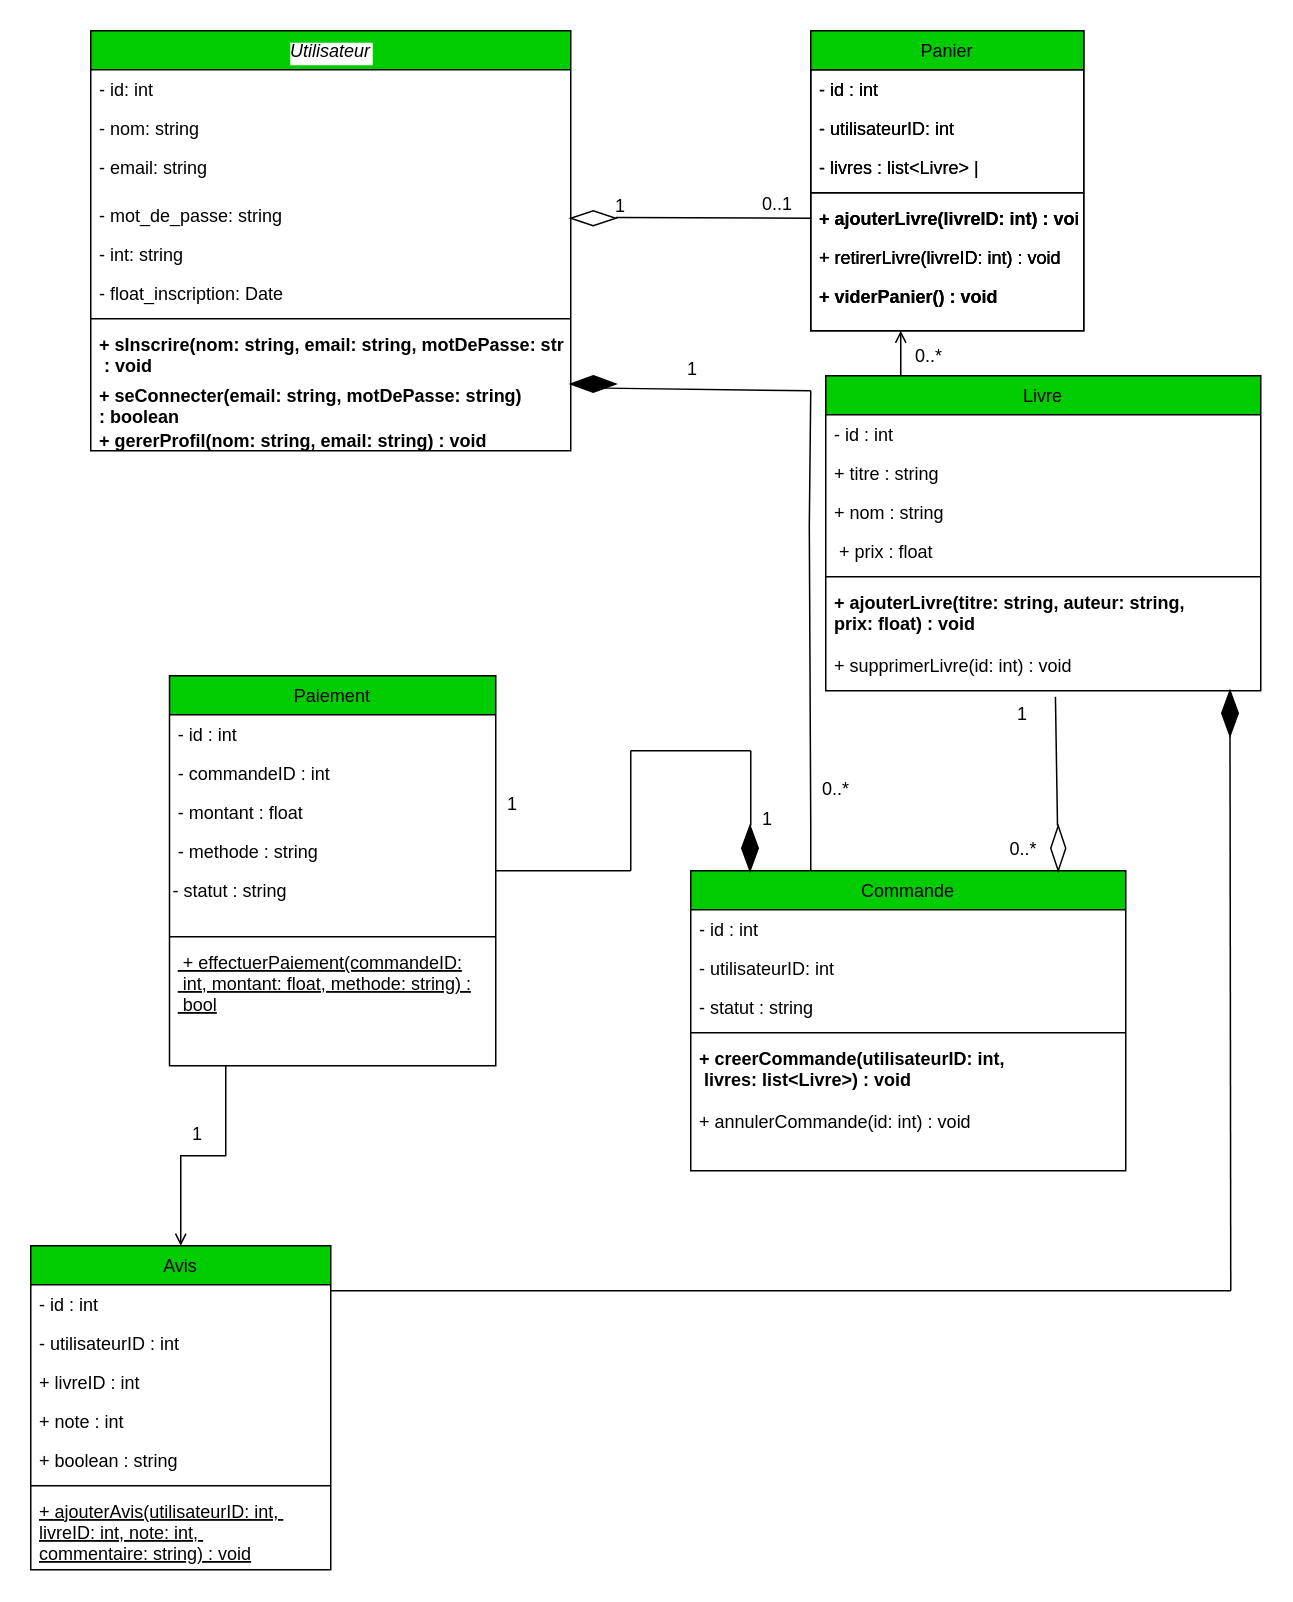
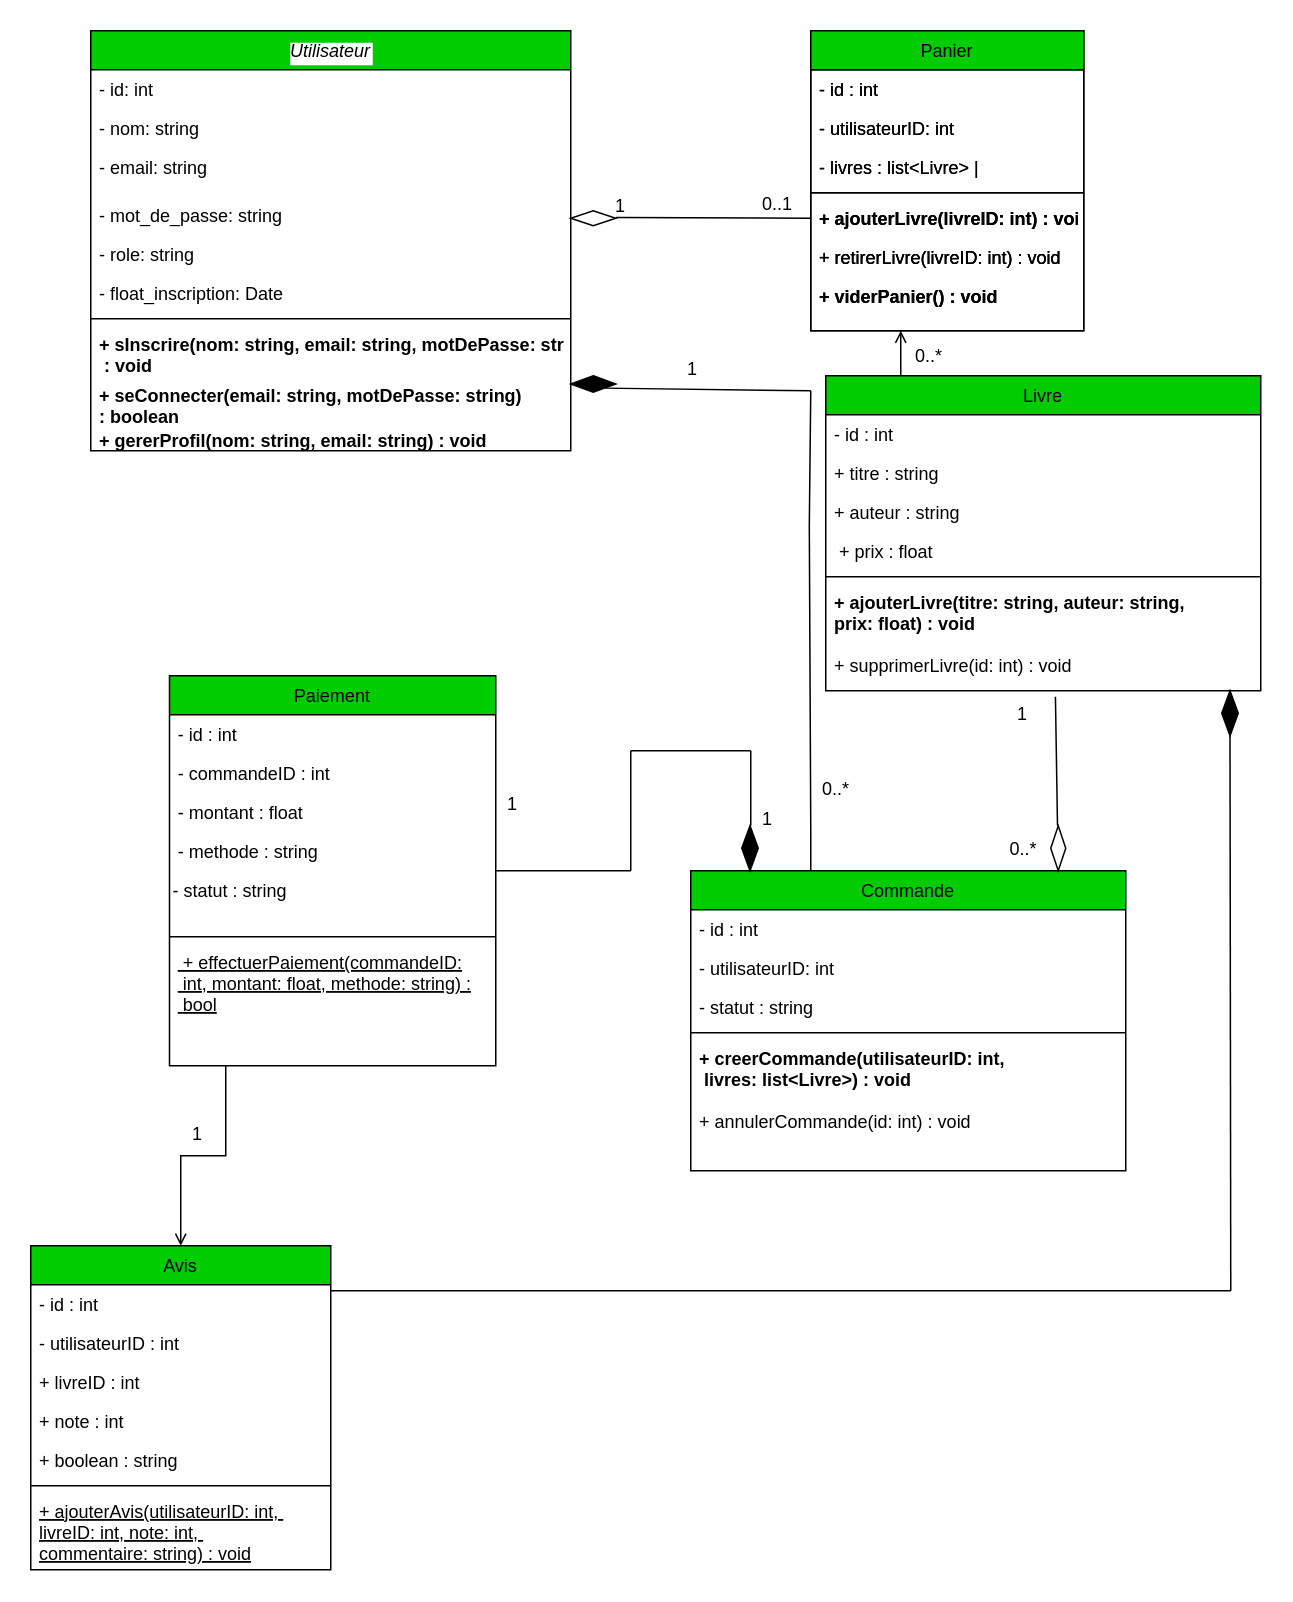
node "- int: string": label "- int: string" -> "- role: string"
node "+ nom : string": label "+ nom : string" -> "+ auteur : string"
